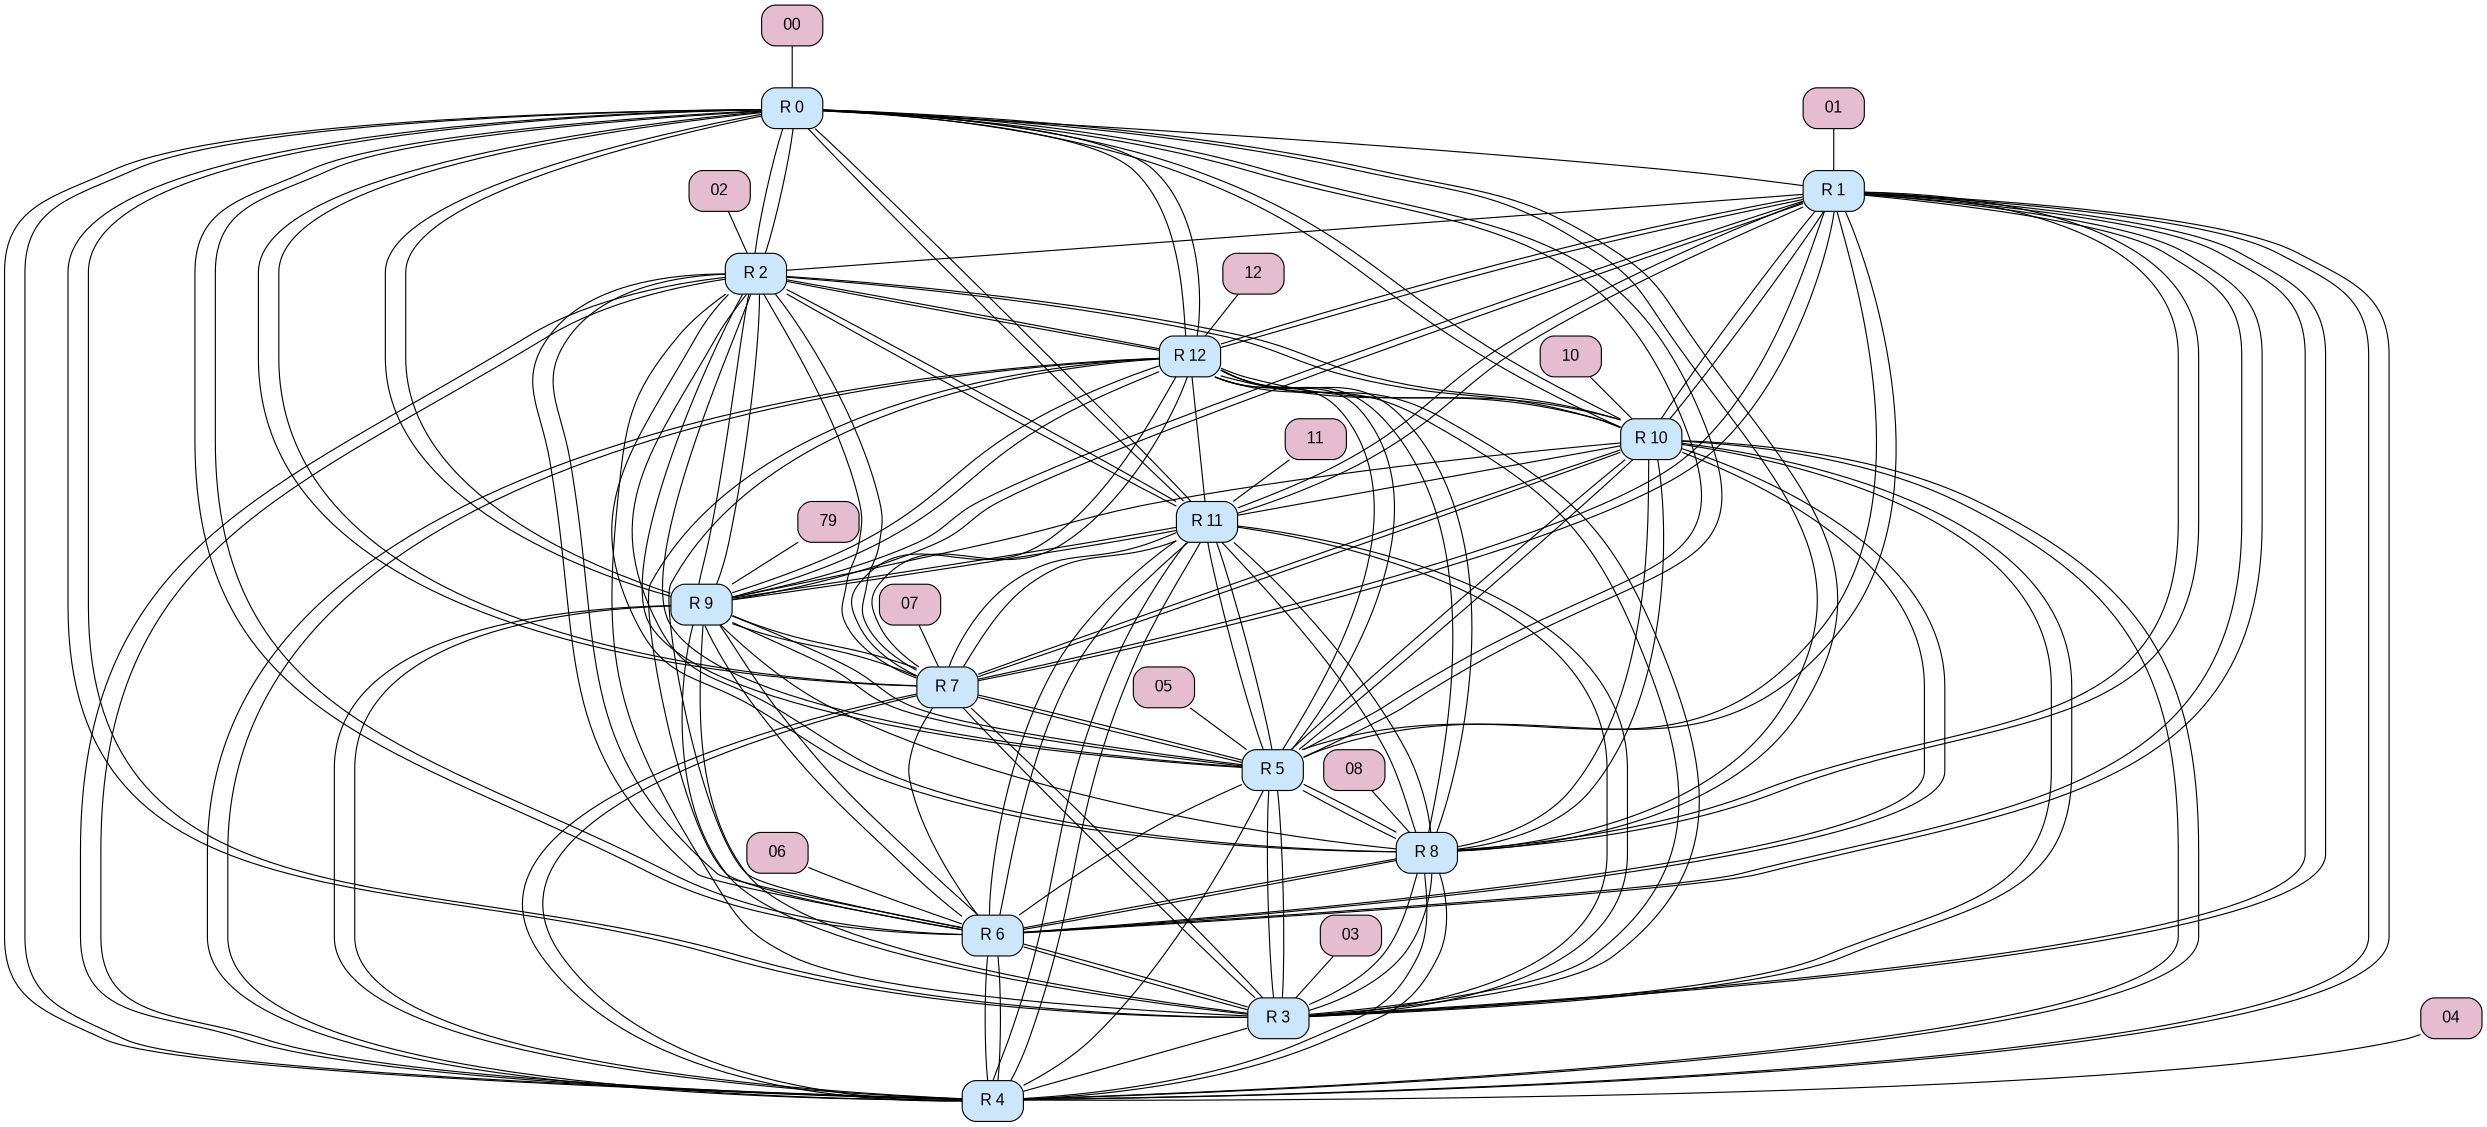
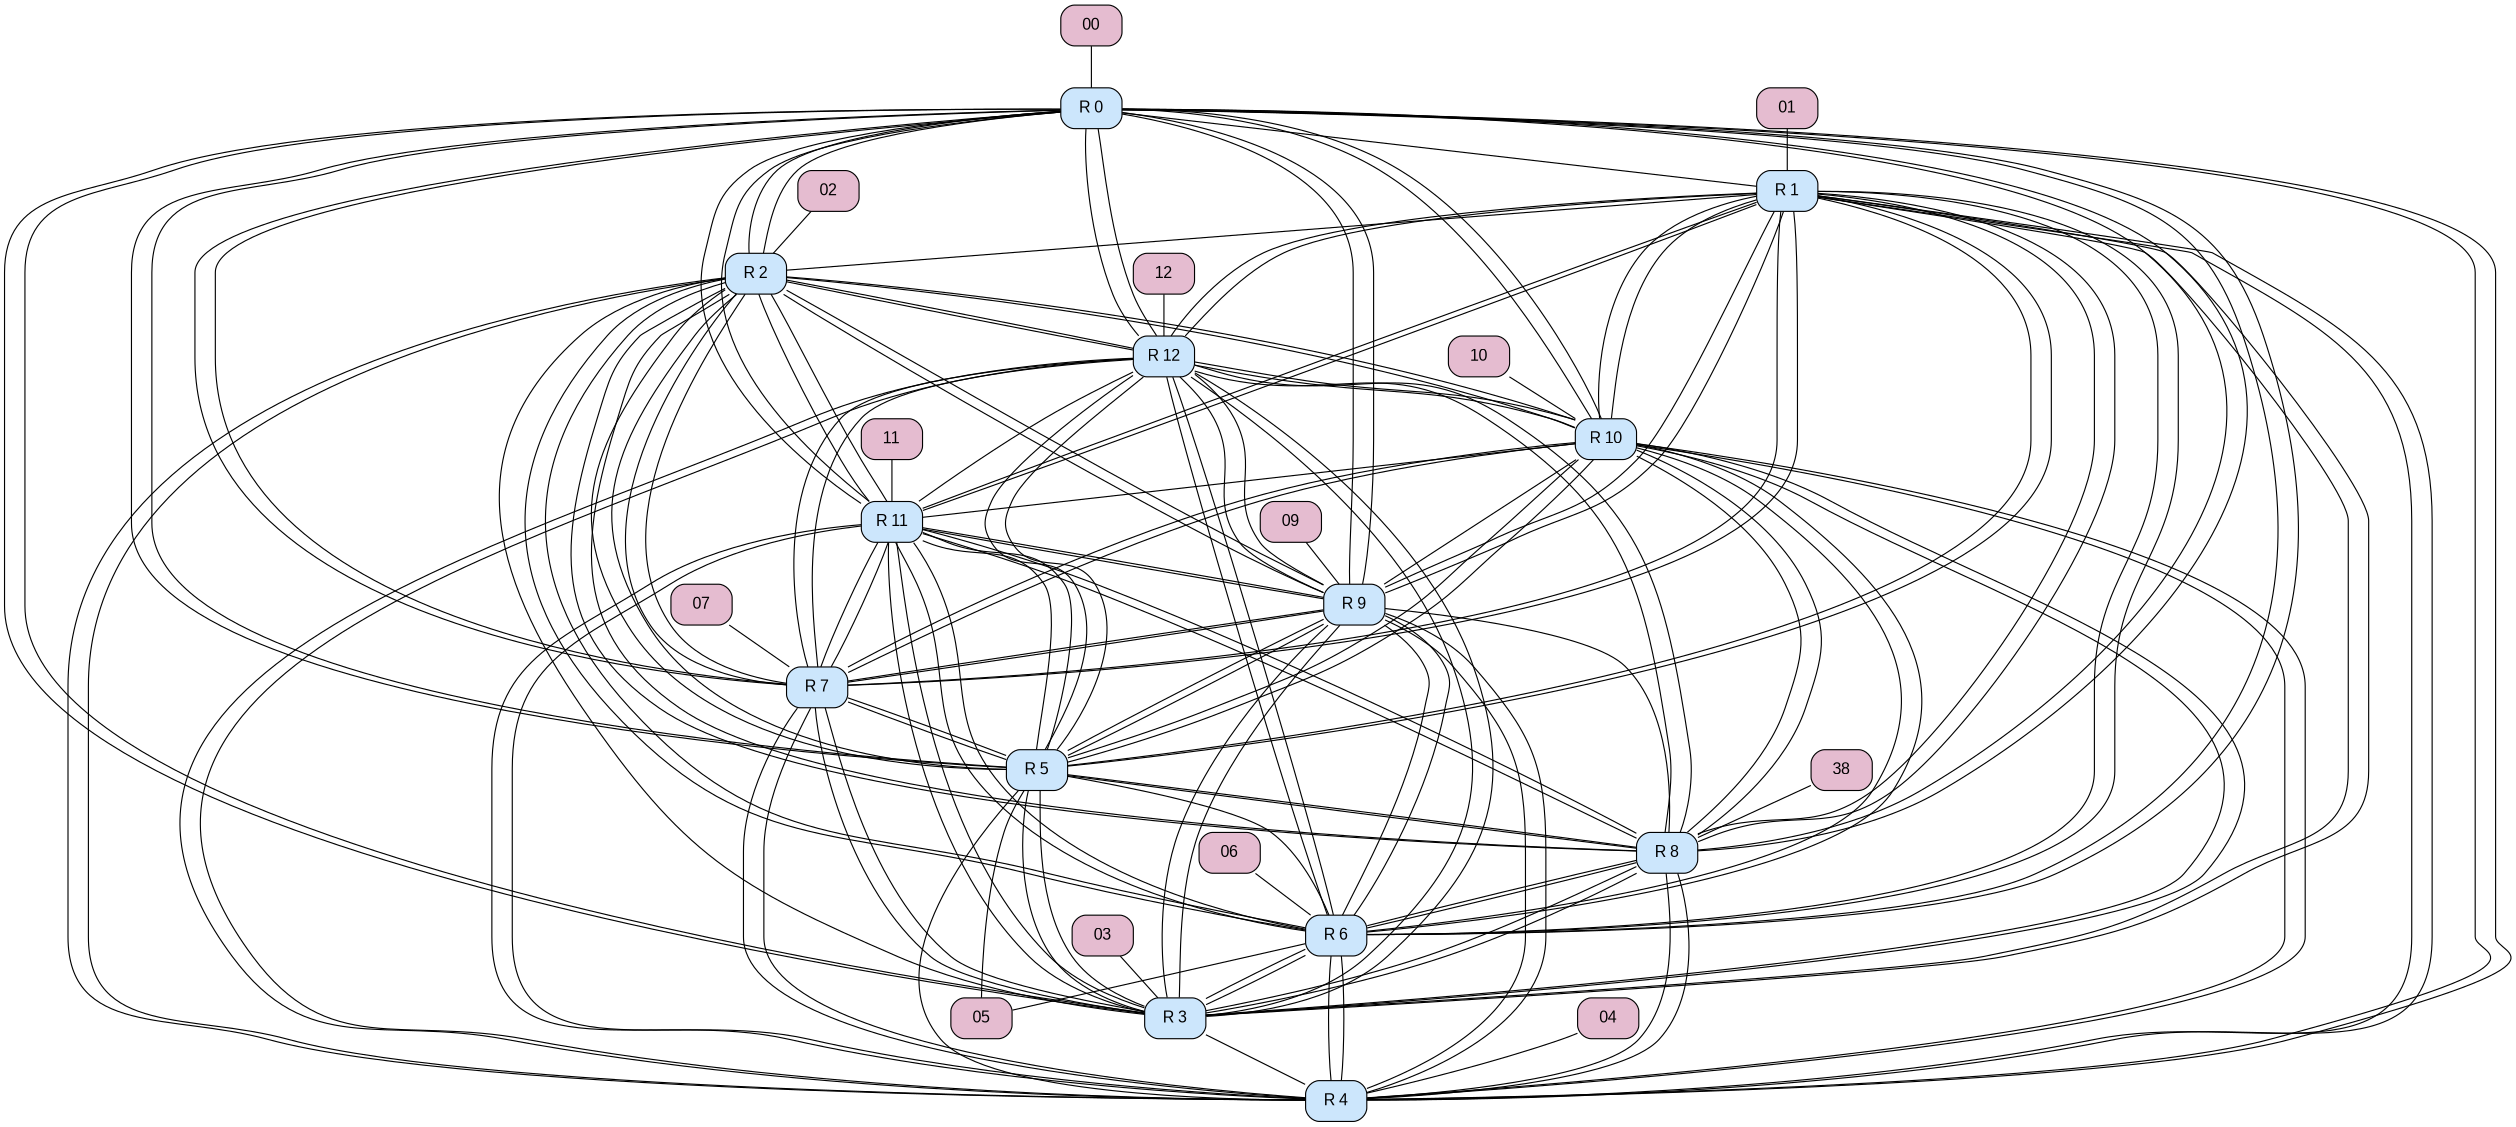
node "79": label "79" -> "09"
node "08": label "08" -> "38"
edge "R 7" -- "R 6": now "05" -- "R 6"
